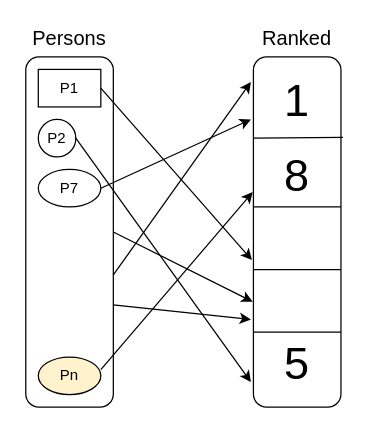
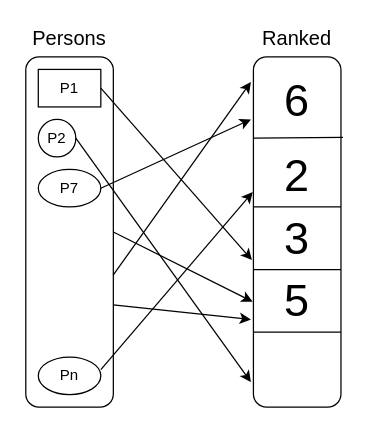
node "1": label "1" -> "6"
node "8": label "8" -> "2"
node "3": added
node "5": moved (297, 363) -> (297, 301)
node "Pn": fillcolor #fff2cc -> #ffffff
